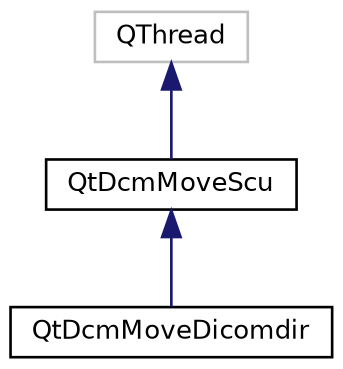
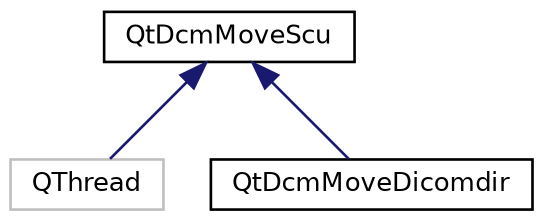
edge "QtDcmMoveScu" -> "QThread": reversed
